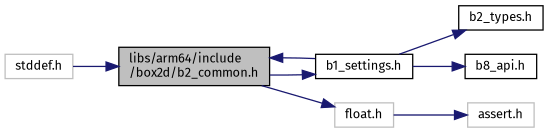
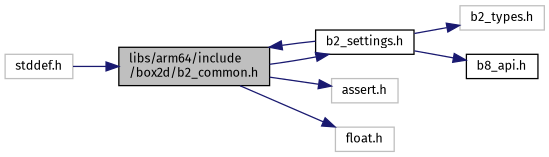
node "b2_types.h": color black -> grey75
node "b1_settings.h": label "b1_settings.h" -> "b2_settings.h"
edge "float.h" -> "assert.h": now "libs/arm64/include /box2d/b2_common.h" -> "assert.h"
